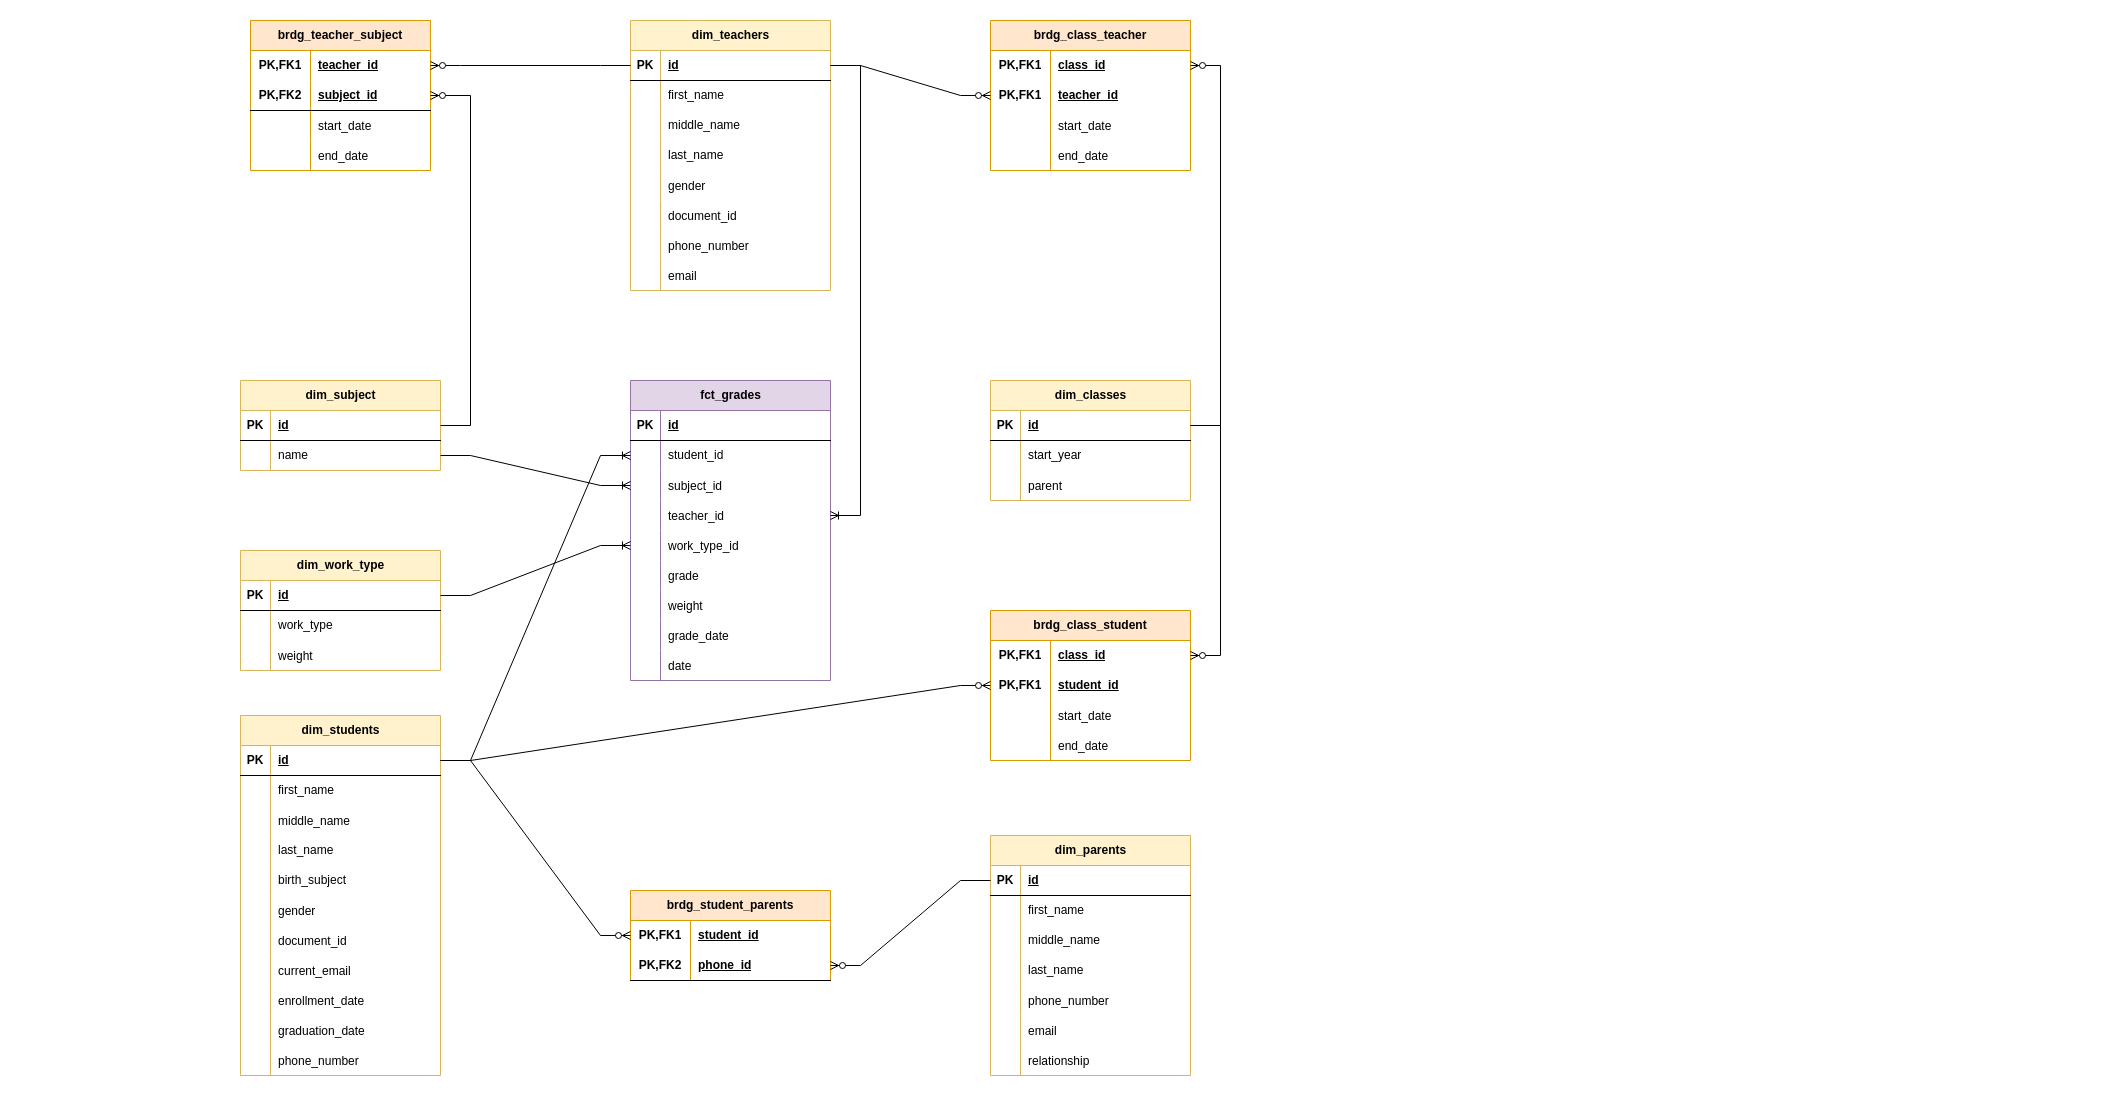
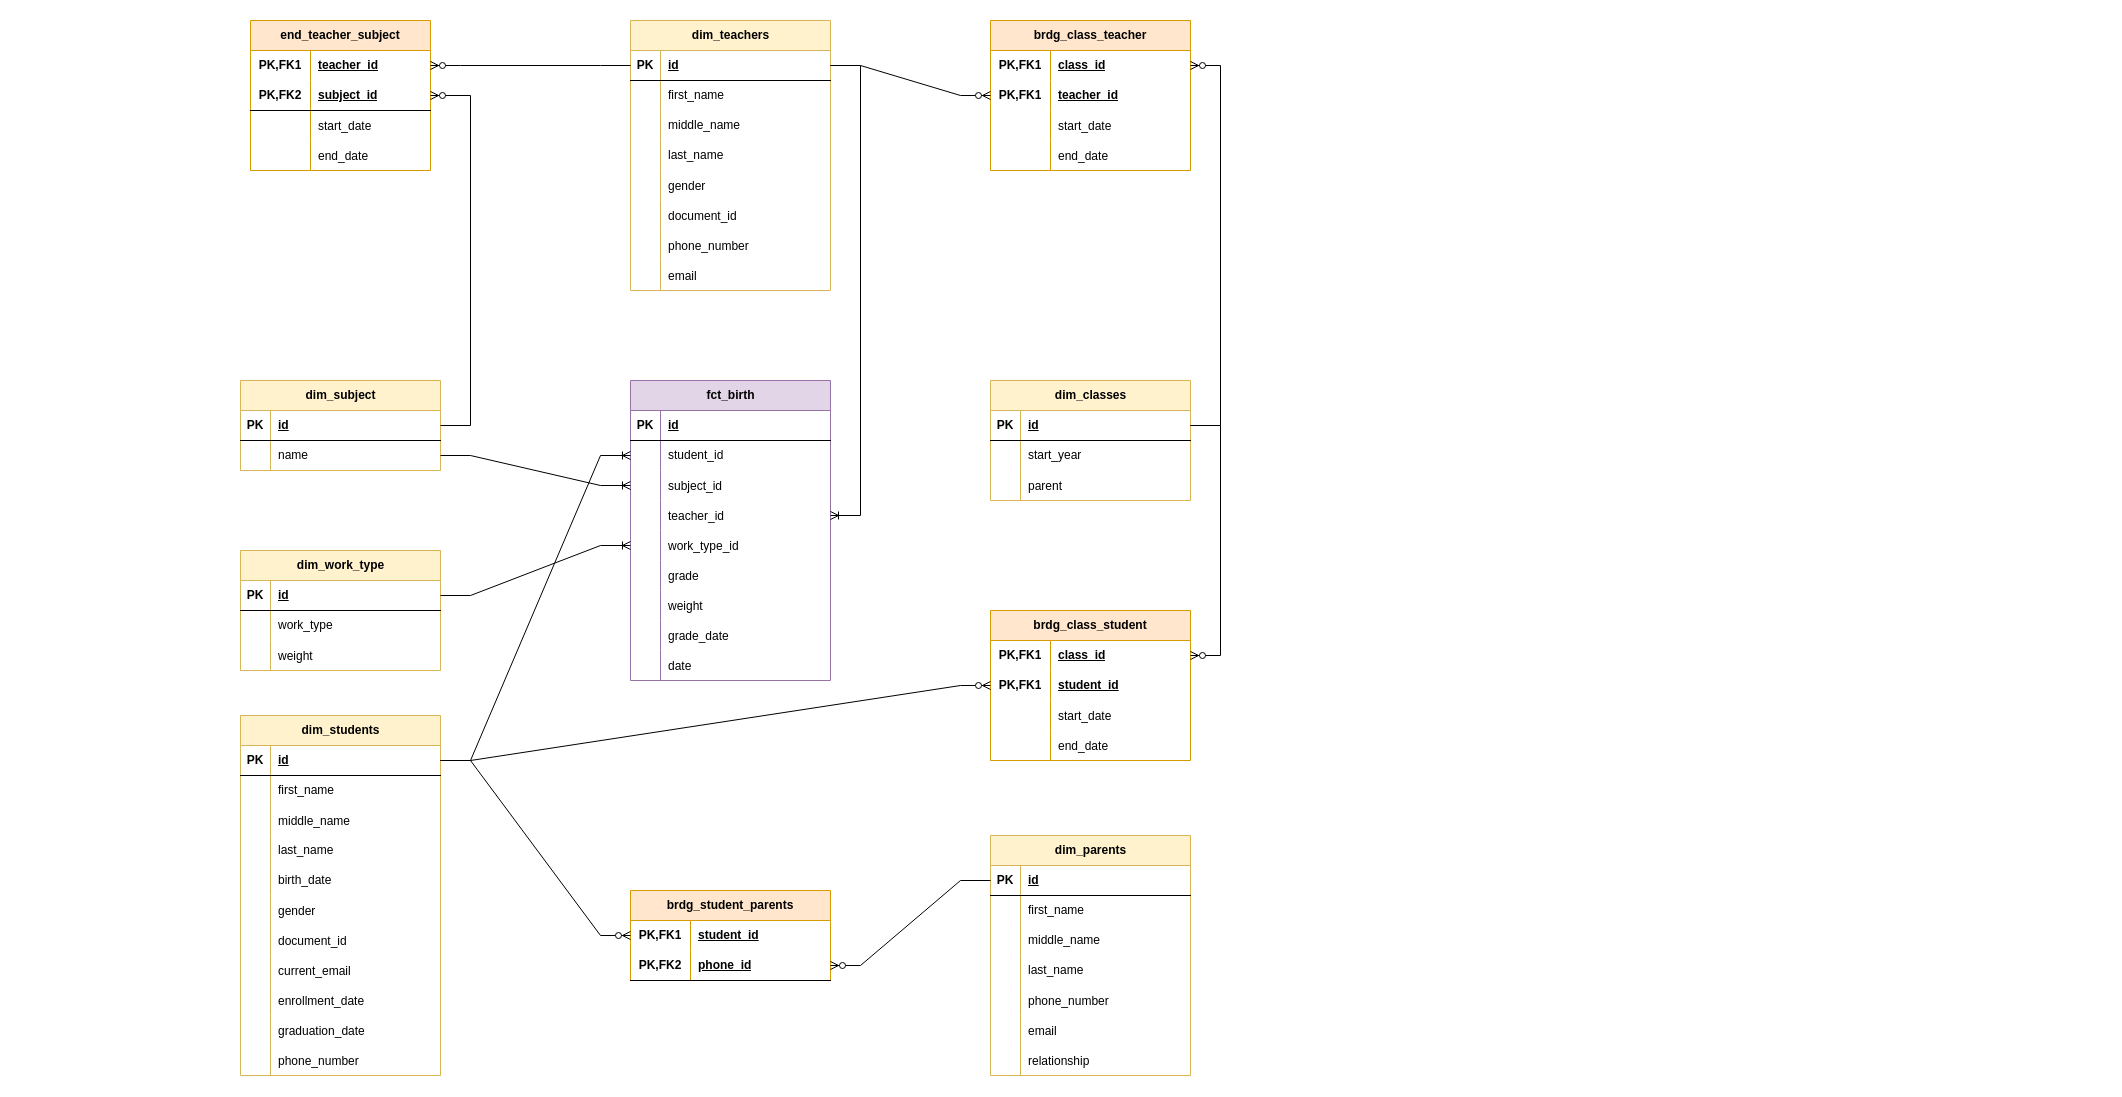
node "brdg_teacher_subject": label "brdg_teacher_subject" -> "end_teacher_subject"
node "fct_grades": label "fct_grades" -> "fct_birth"
node "birth_subject": label "birth_subject" -> "birth_date"
